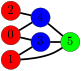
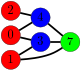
node "5": label "5" -> "7"
